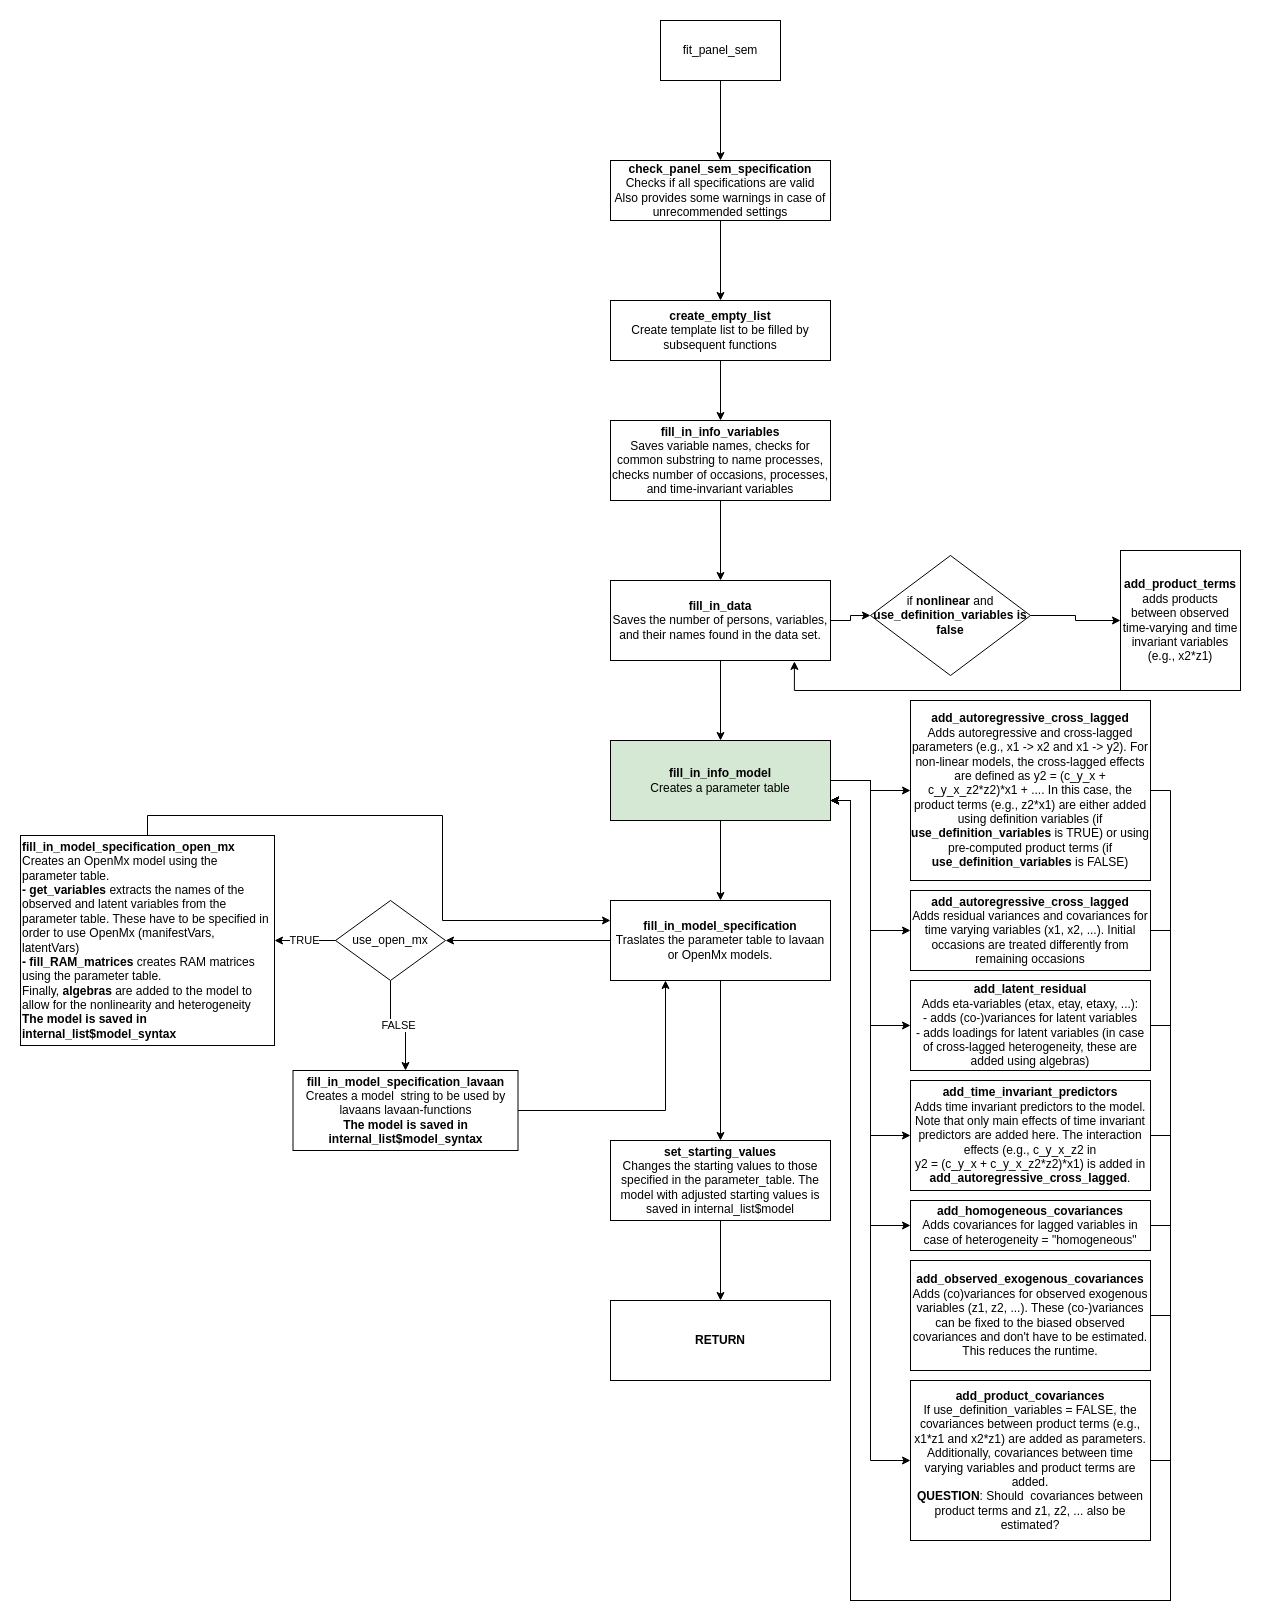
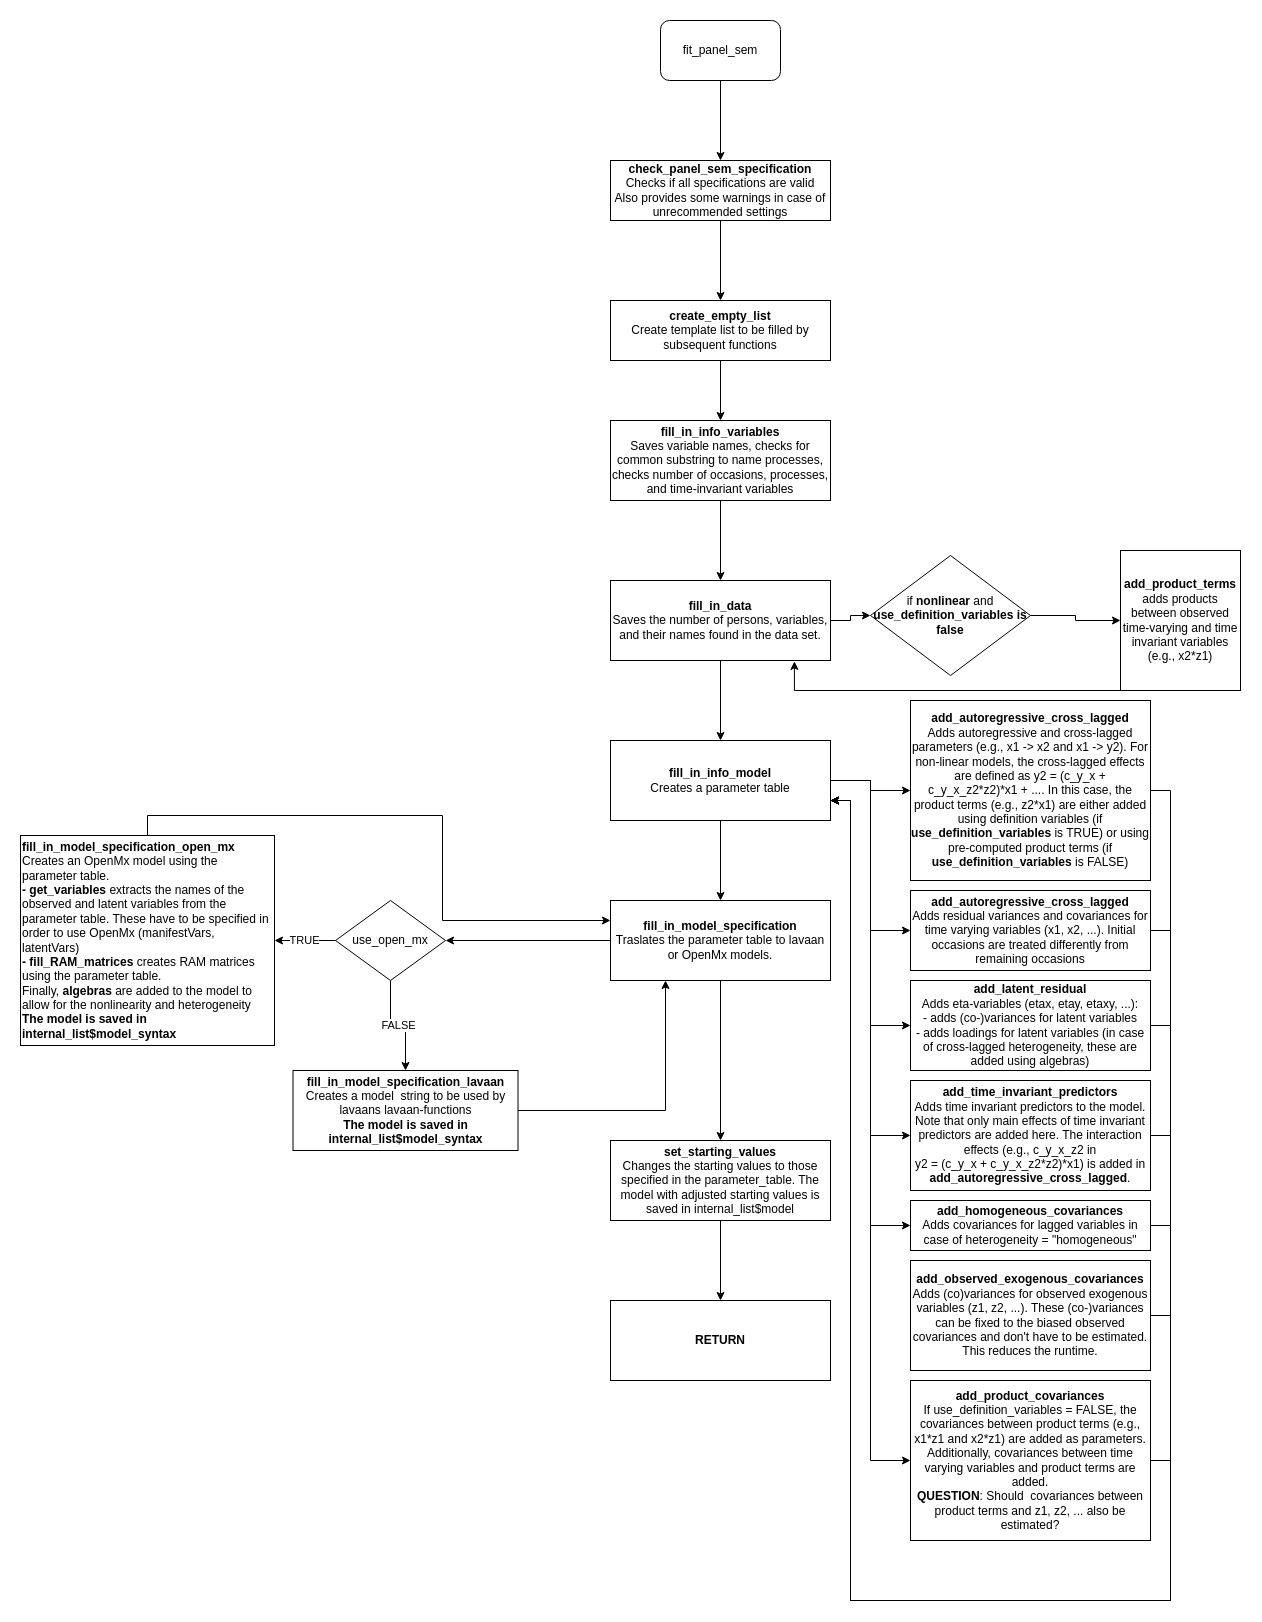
node "fit_panel_sem": shape rectangle -> rounded rectangle
node "fill_in_info_model Creates a parameter table": fillcolor #d5e8d4 -> #ffffff
